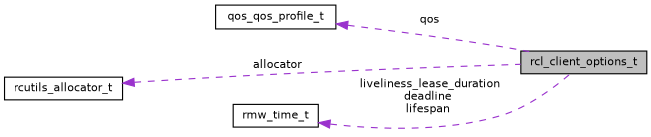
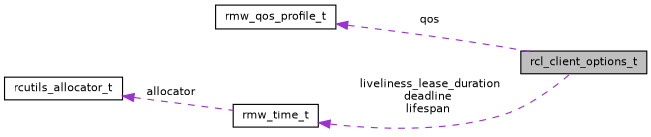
node "qos_qos_profile_t": label "qos_qos_profile_t" -> "rmw_qos_profile_t"
edge "rcl_client_options_t" -> "rcutils_allocator_t": now "rmw_time_t" -> "rcutils_allocator_t"
